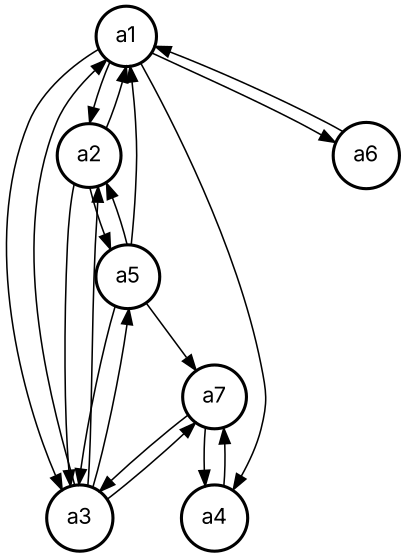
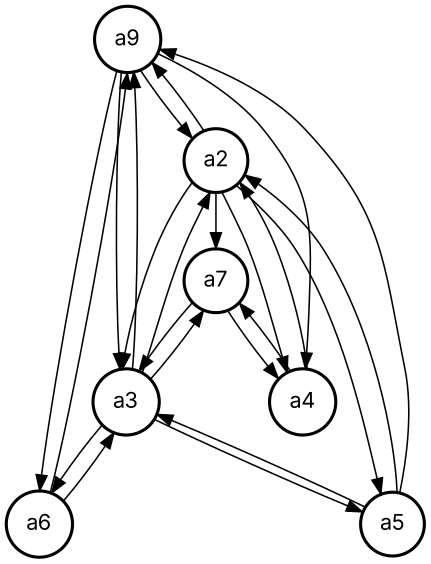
node "a1": label "a1" -> "a9"
edge "a2" -> "a4": added
edge "a4" -> "a2": added
edge "a5" -> "a7": now "a2" -> "a7"
edge "a3" -> "a6": added
edge "a6" -> "a3": added
